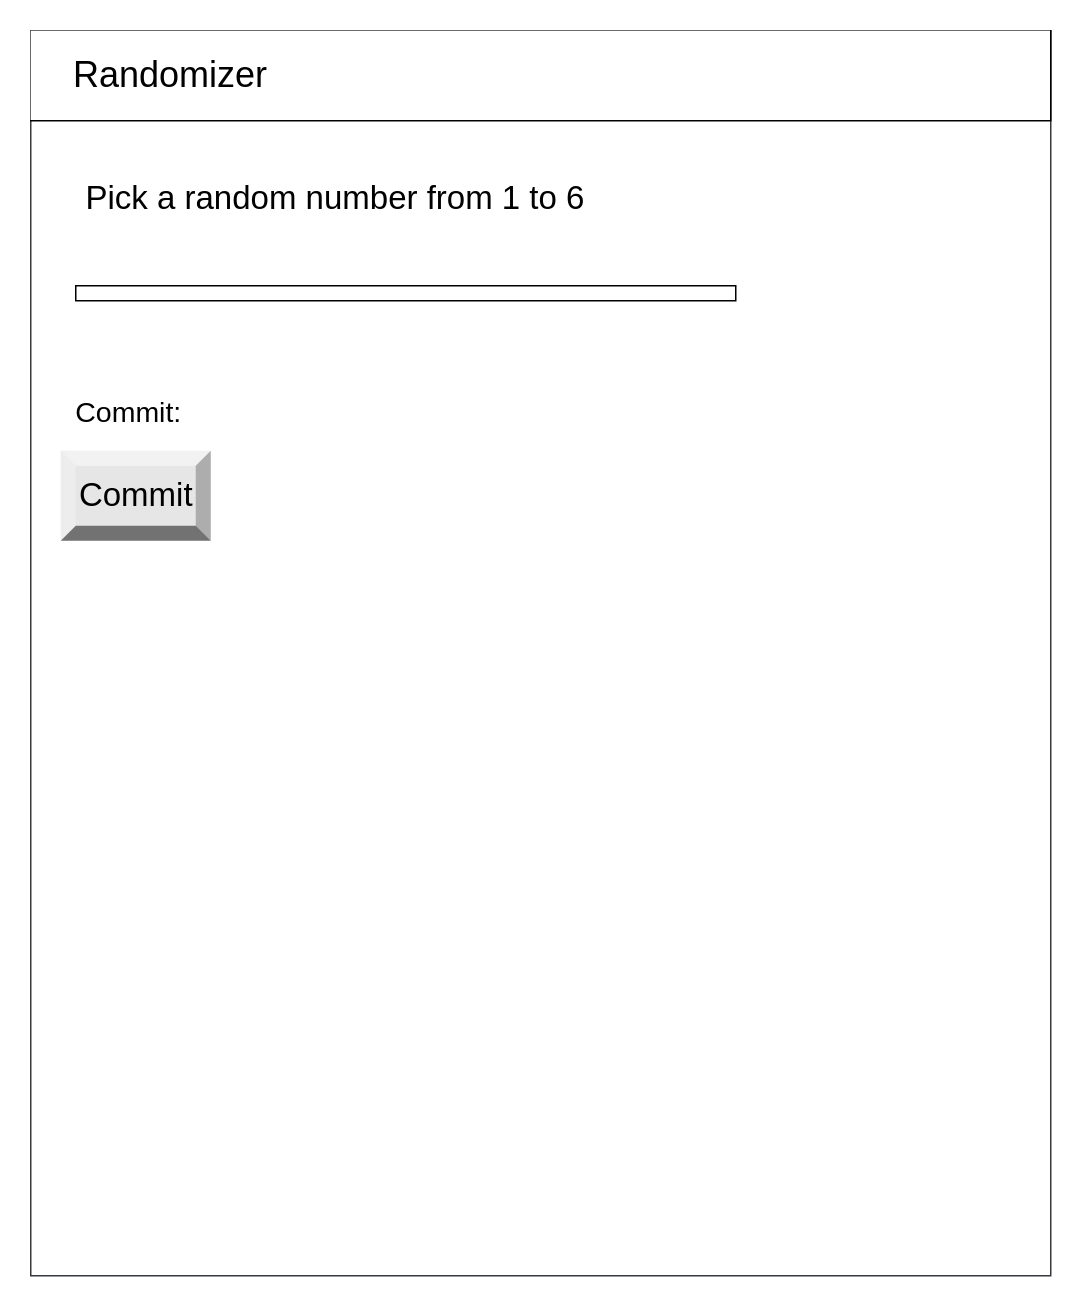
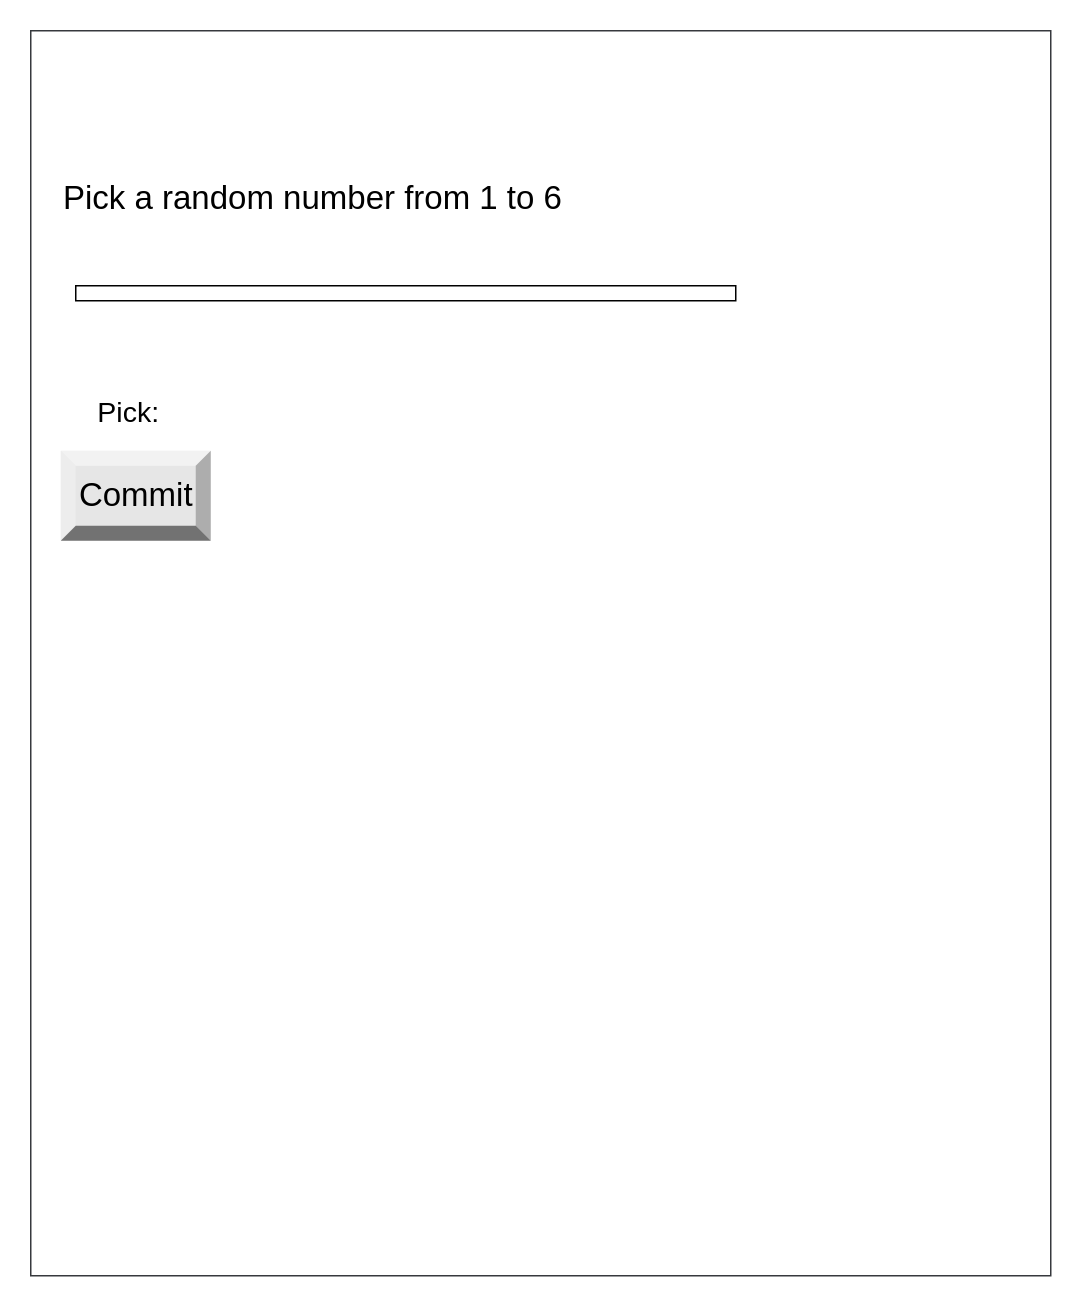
node "Randomizer": removed
node "Pick a random number from 1 to 6": moved (353, 203) -> (331, 203)
node "Commit:": label "Commit:" -> "Pick:"
